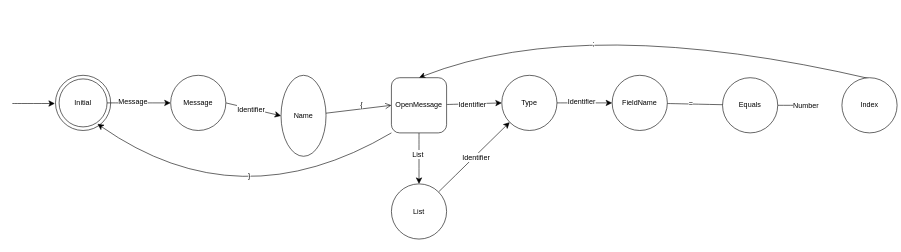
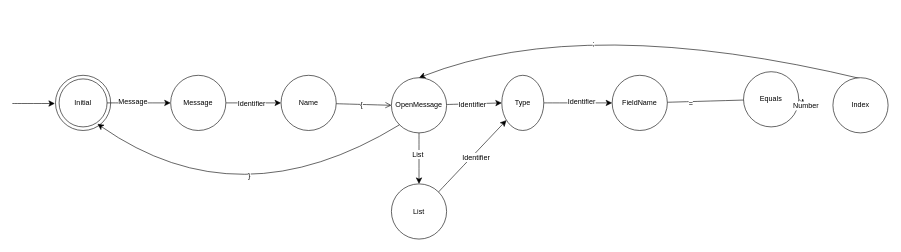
node "Type": size 55x55 -> 42x55
node "OpenMessage": shape rounded rectangle -> ellipse
node "Equals": moved (750, 105) -> (771, 99)
node "Index": moved (870, 105) -> (861, 105)
node "Name": size 45x81 -> 55x55
